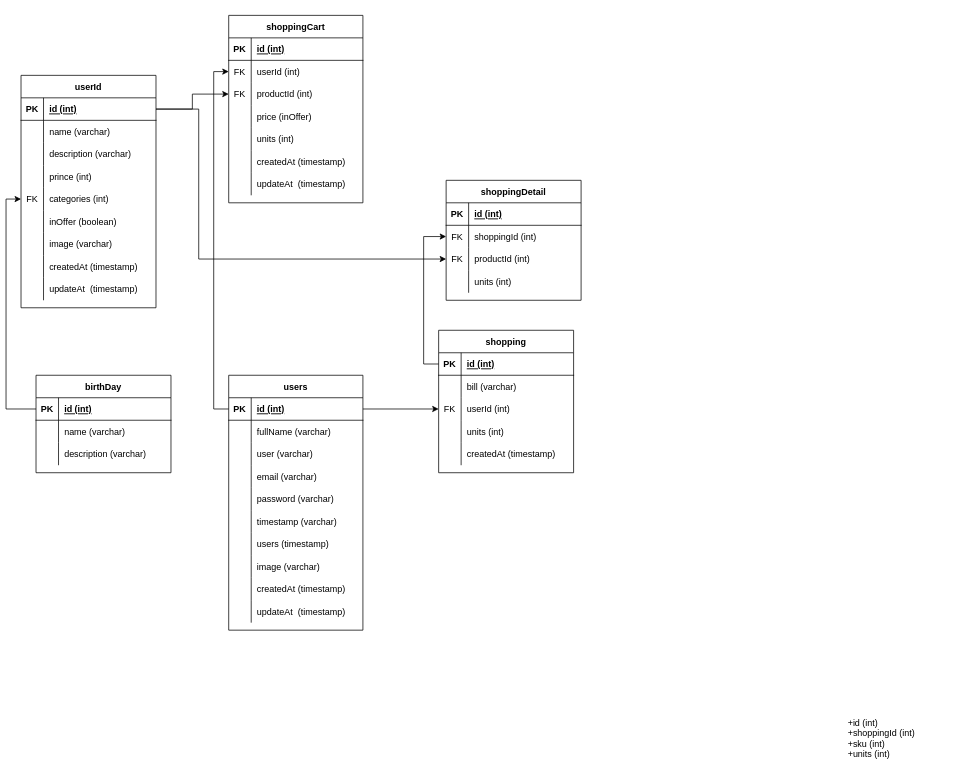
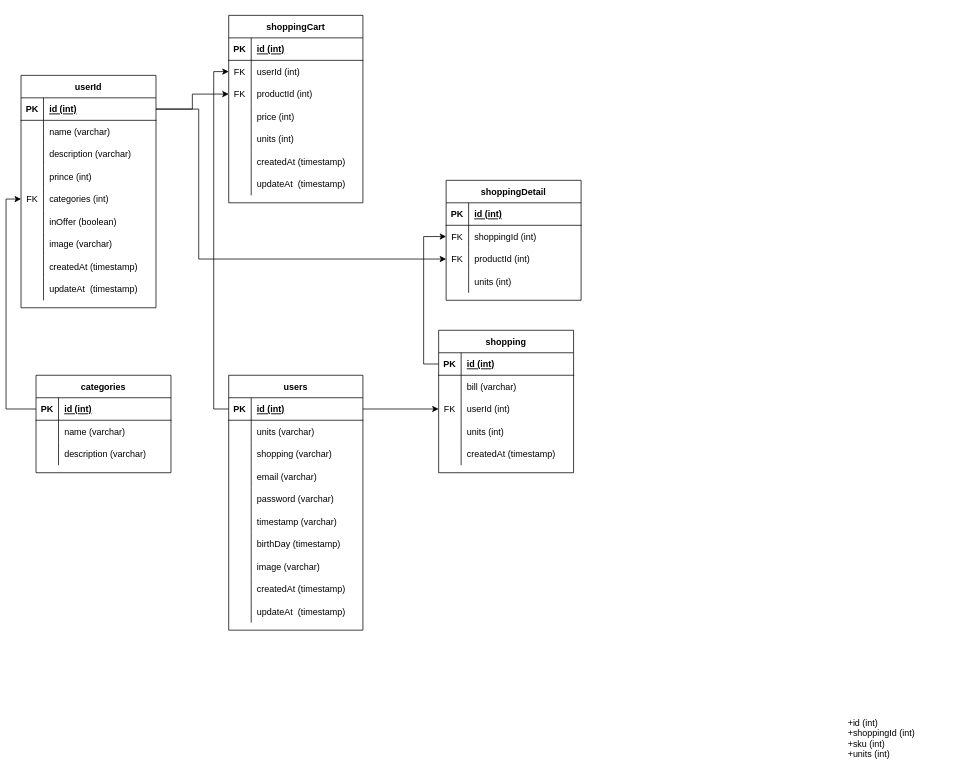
node "price (inOffer)": label "price (inOffer)" -> "price (int)"
node "birthDay": label "birthDay" -> "categories"
node "fullName (varchar)": label "fullName (varchar)" -> "units (varchar)"
node "user (varchar)": label "user (varchar)" -> "shopping (varchar)"
node "users (timestamp)": label "users (timestamp)" -> "birthDay (timestamp)"
